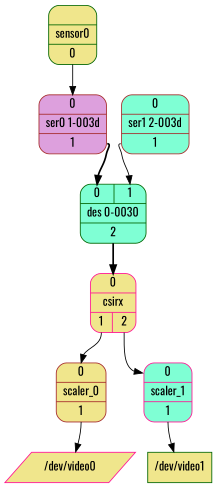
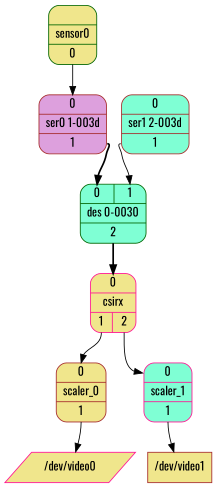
node "/dev/video1": color darkgreen -> brown
